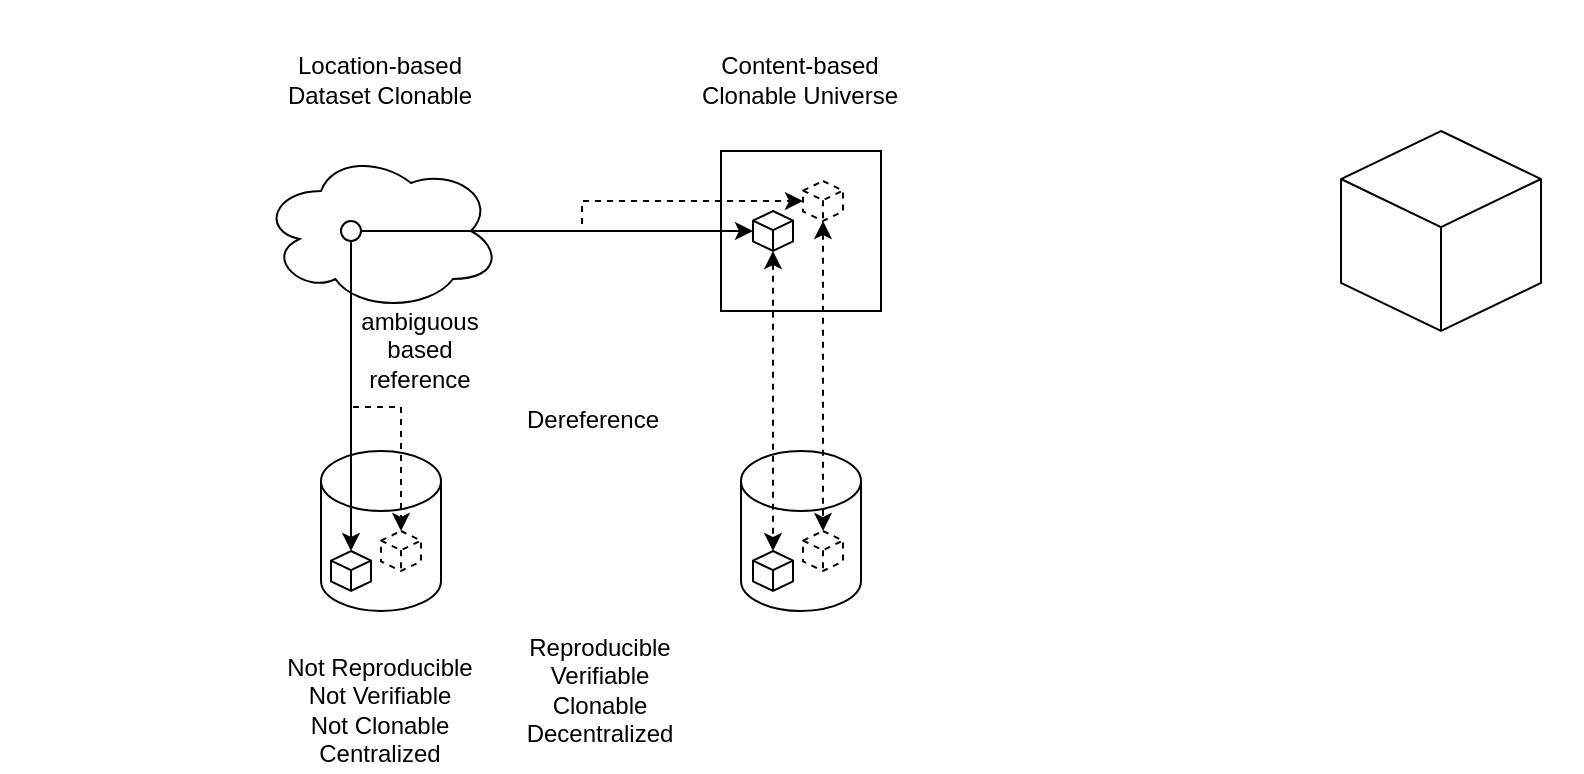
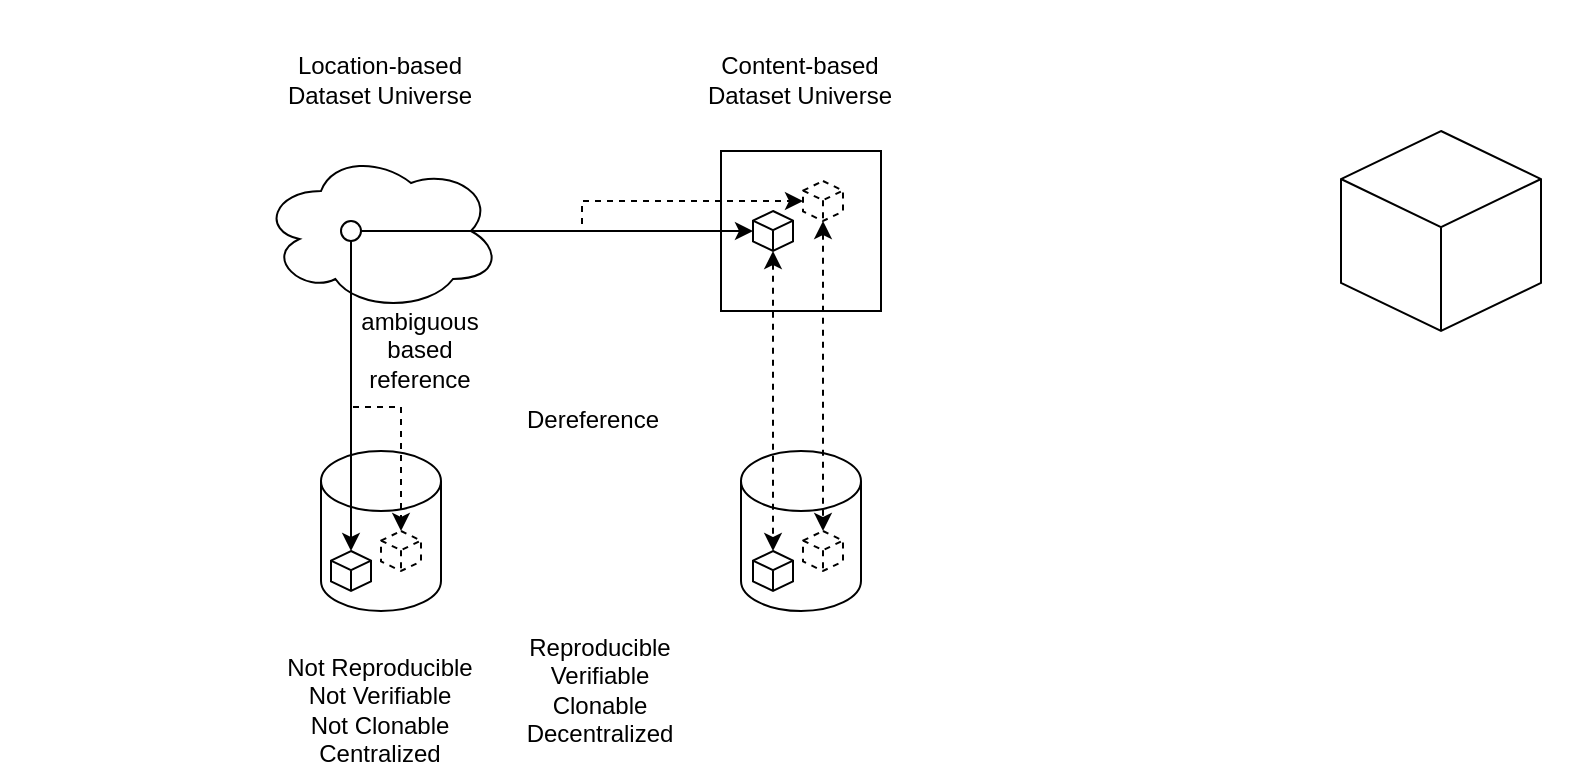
node "Location-based Dataset Clonable": label "Location-based Dataset Clonable" -> "Location-based Dataset Universe"
node "Content-based Clonable Universe": label "Content-based Clonable Universe" -> "Content-based Dataset Universe"
